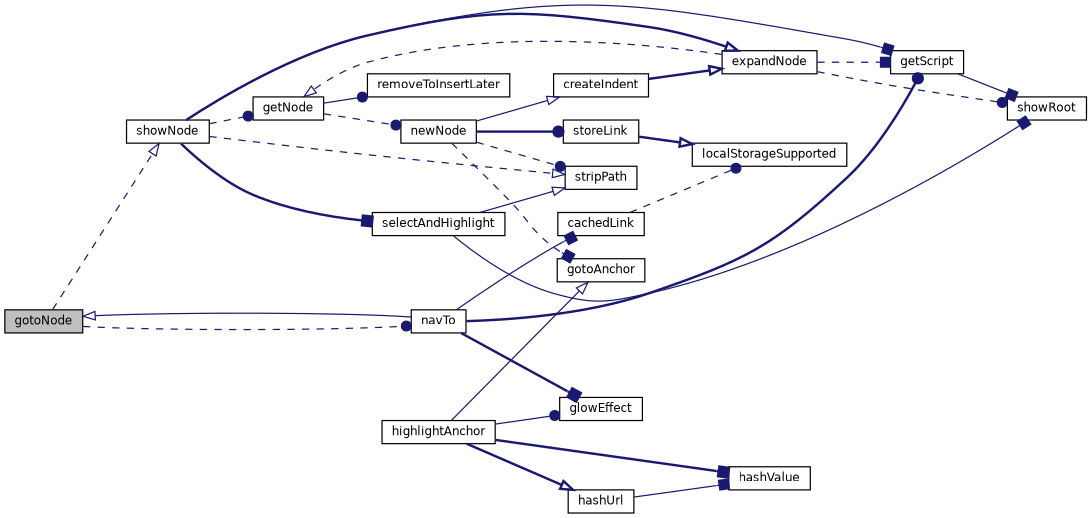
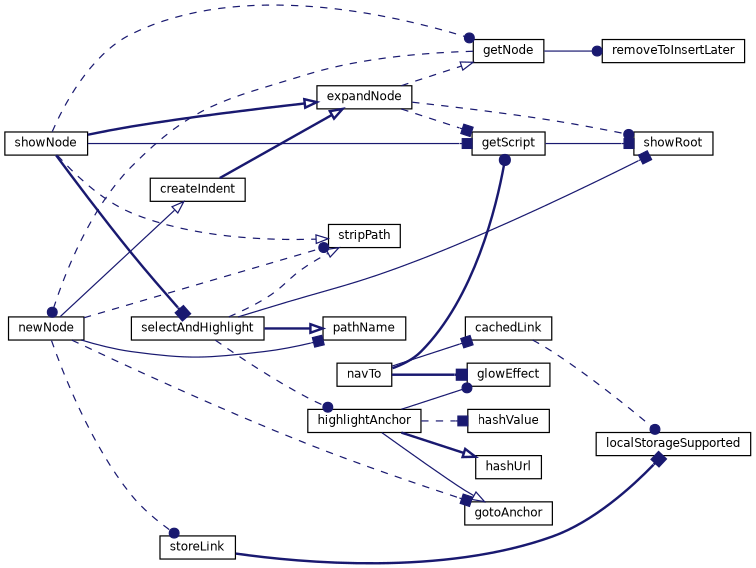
edge "newNode" -> "storeLink": style bold -> dashed
edge "storeLink" -> "localStorageSupported": arrowhead onormal -> box
edge "selectAndHighlight" -> "stripPath": style solid -> dashed
node "gotoNode": removed
node "pathName": added
edge "selectAndHighlight" -> "highlightAnchor": added
edge "highlightAnchor" -> "hashValue": style bold -> dashed
edge "hashUrl" -> "hashValue": removed
